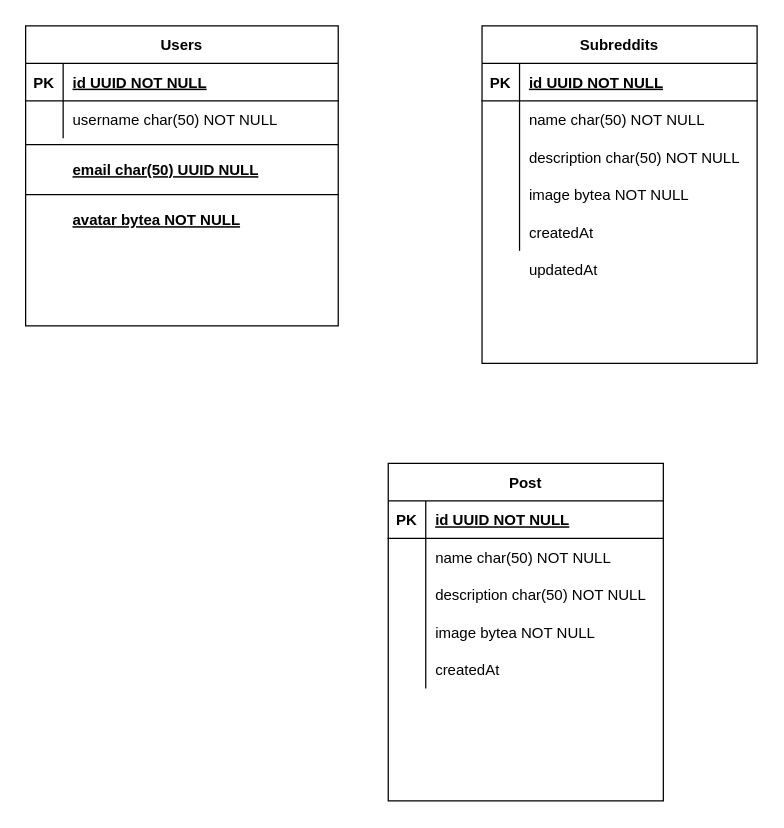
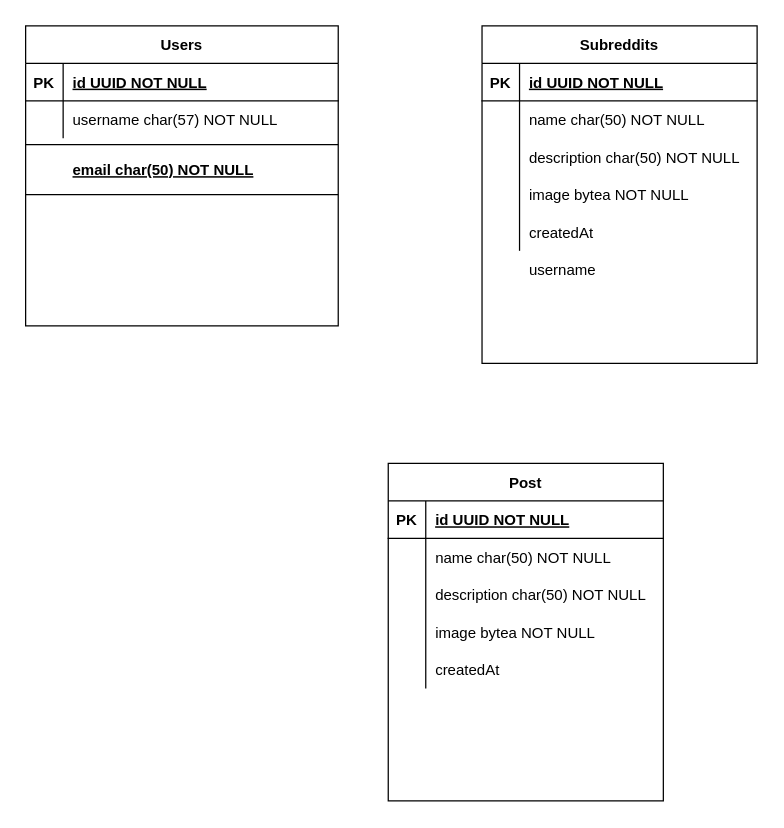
node "username char(50) NOT NULL": label "username char(50) NOT NULL" -> "username char(57) NOT NULL"
node "email char(50) UUID NULL": label "email char(50) UUID NULL" -> "email char(50) NOT NULL"
node "avatar bytea NOT NULL": removed
node "updatedAt": label "updatedAt" -> "username"
